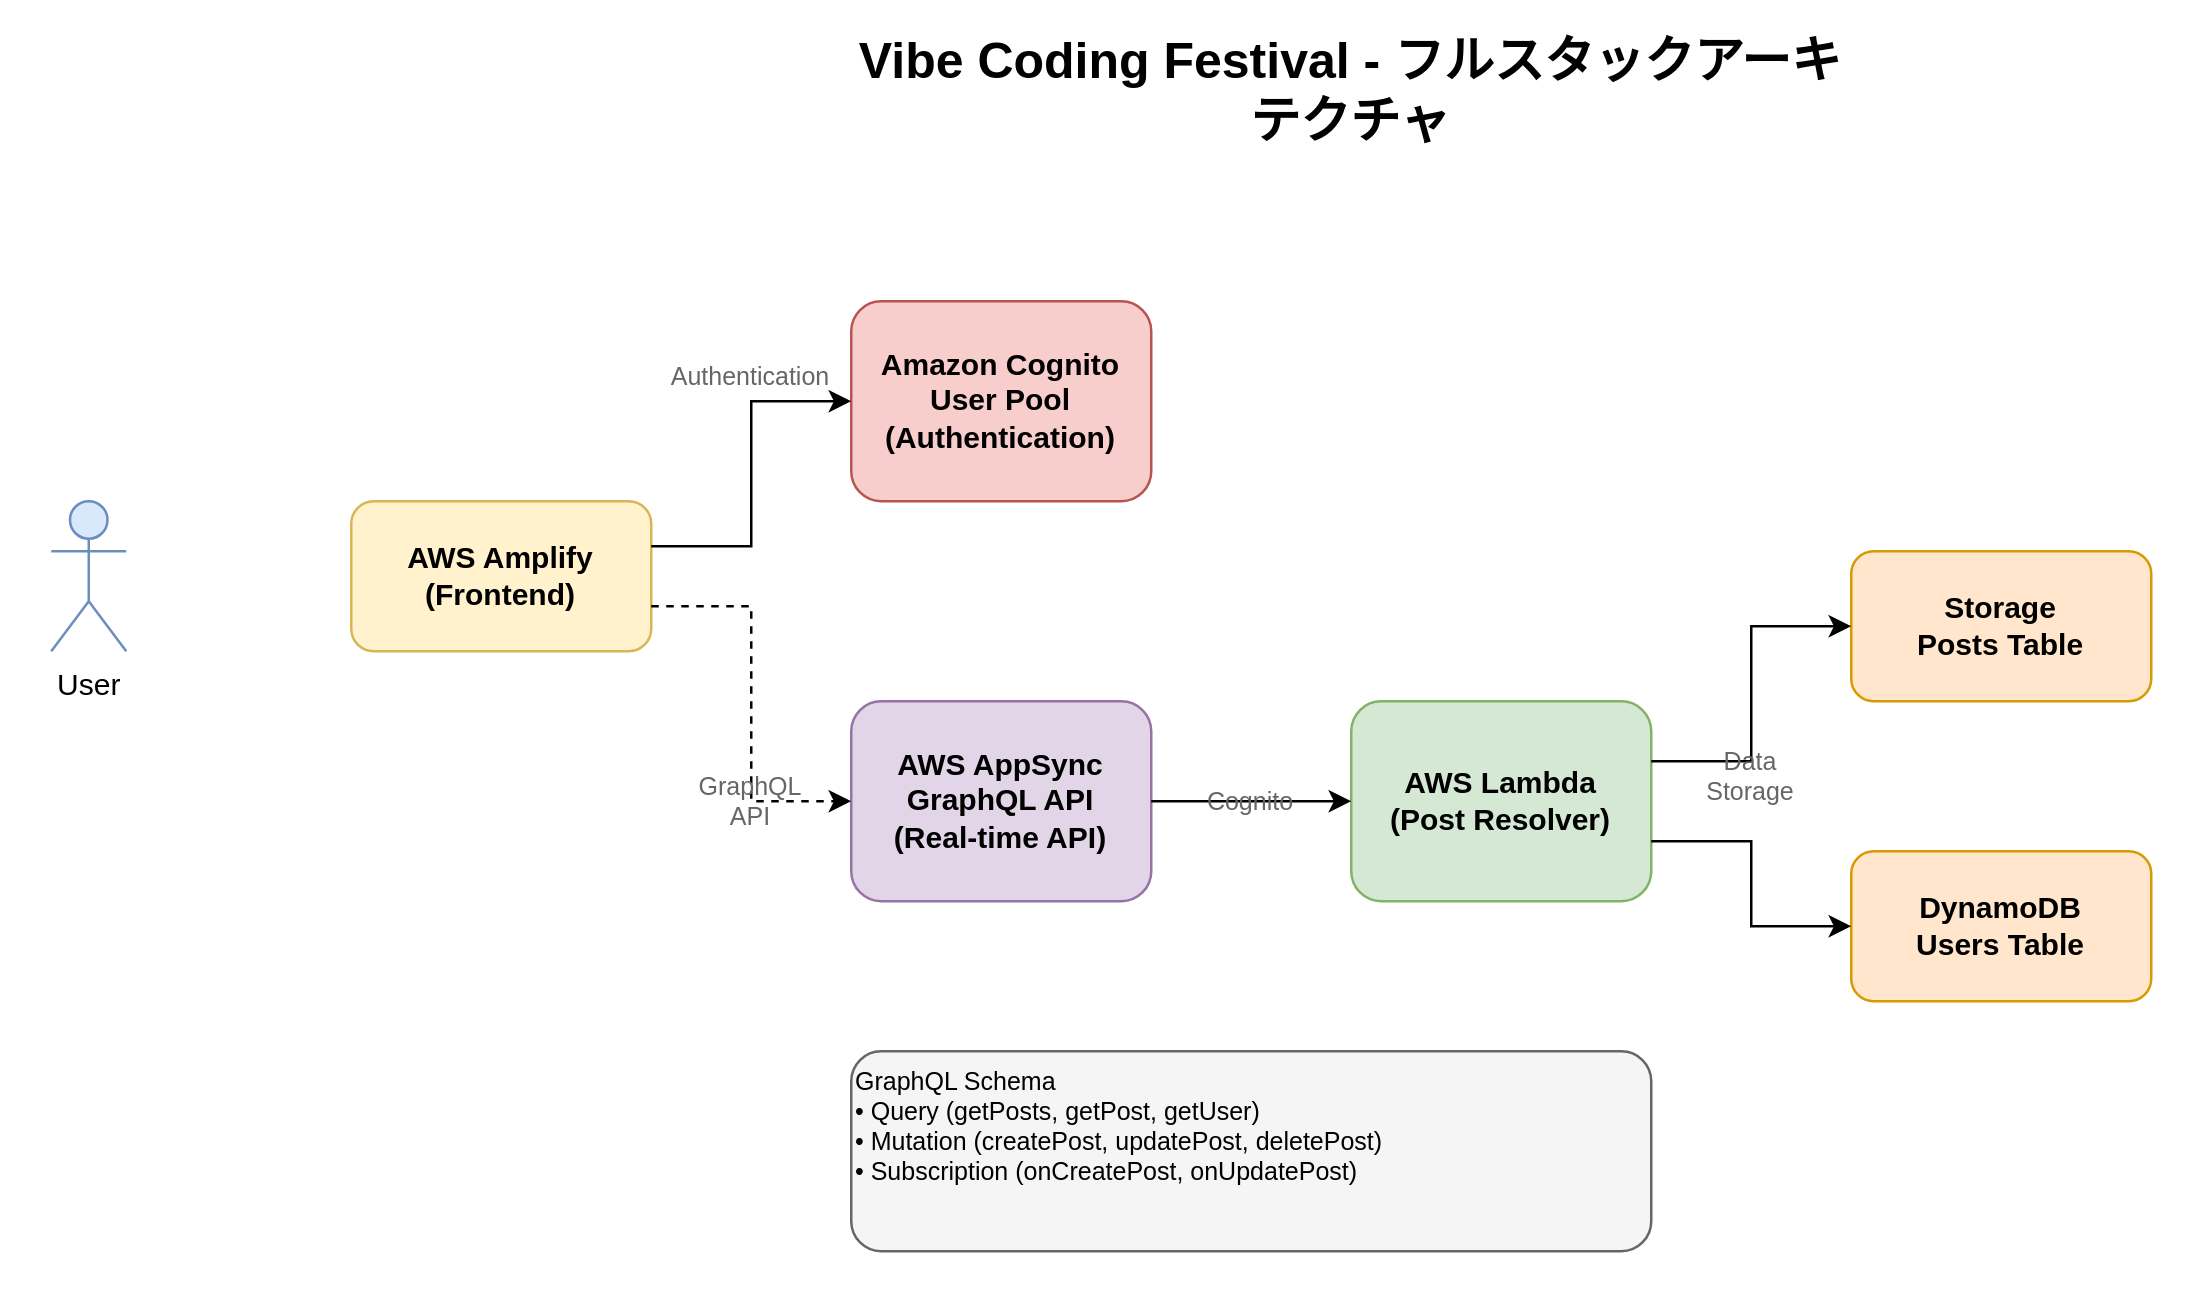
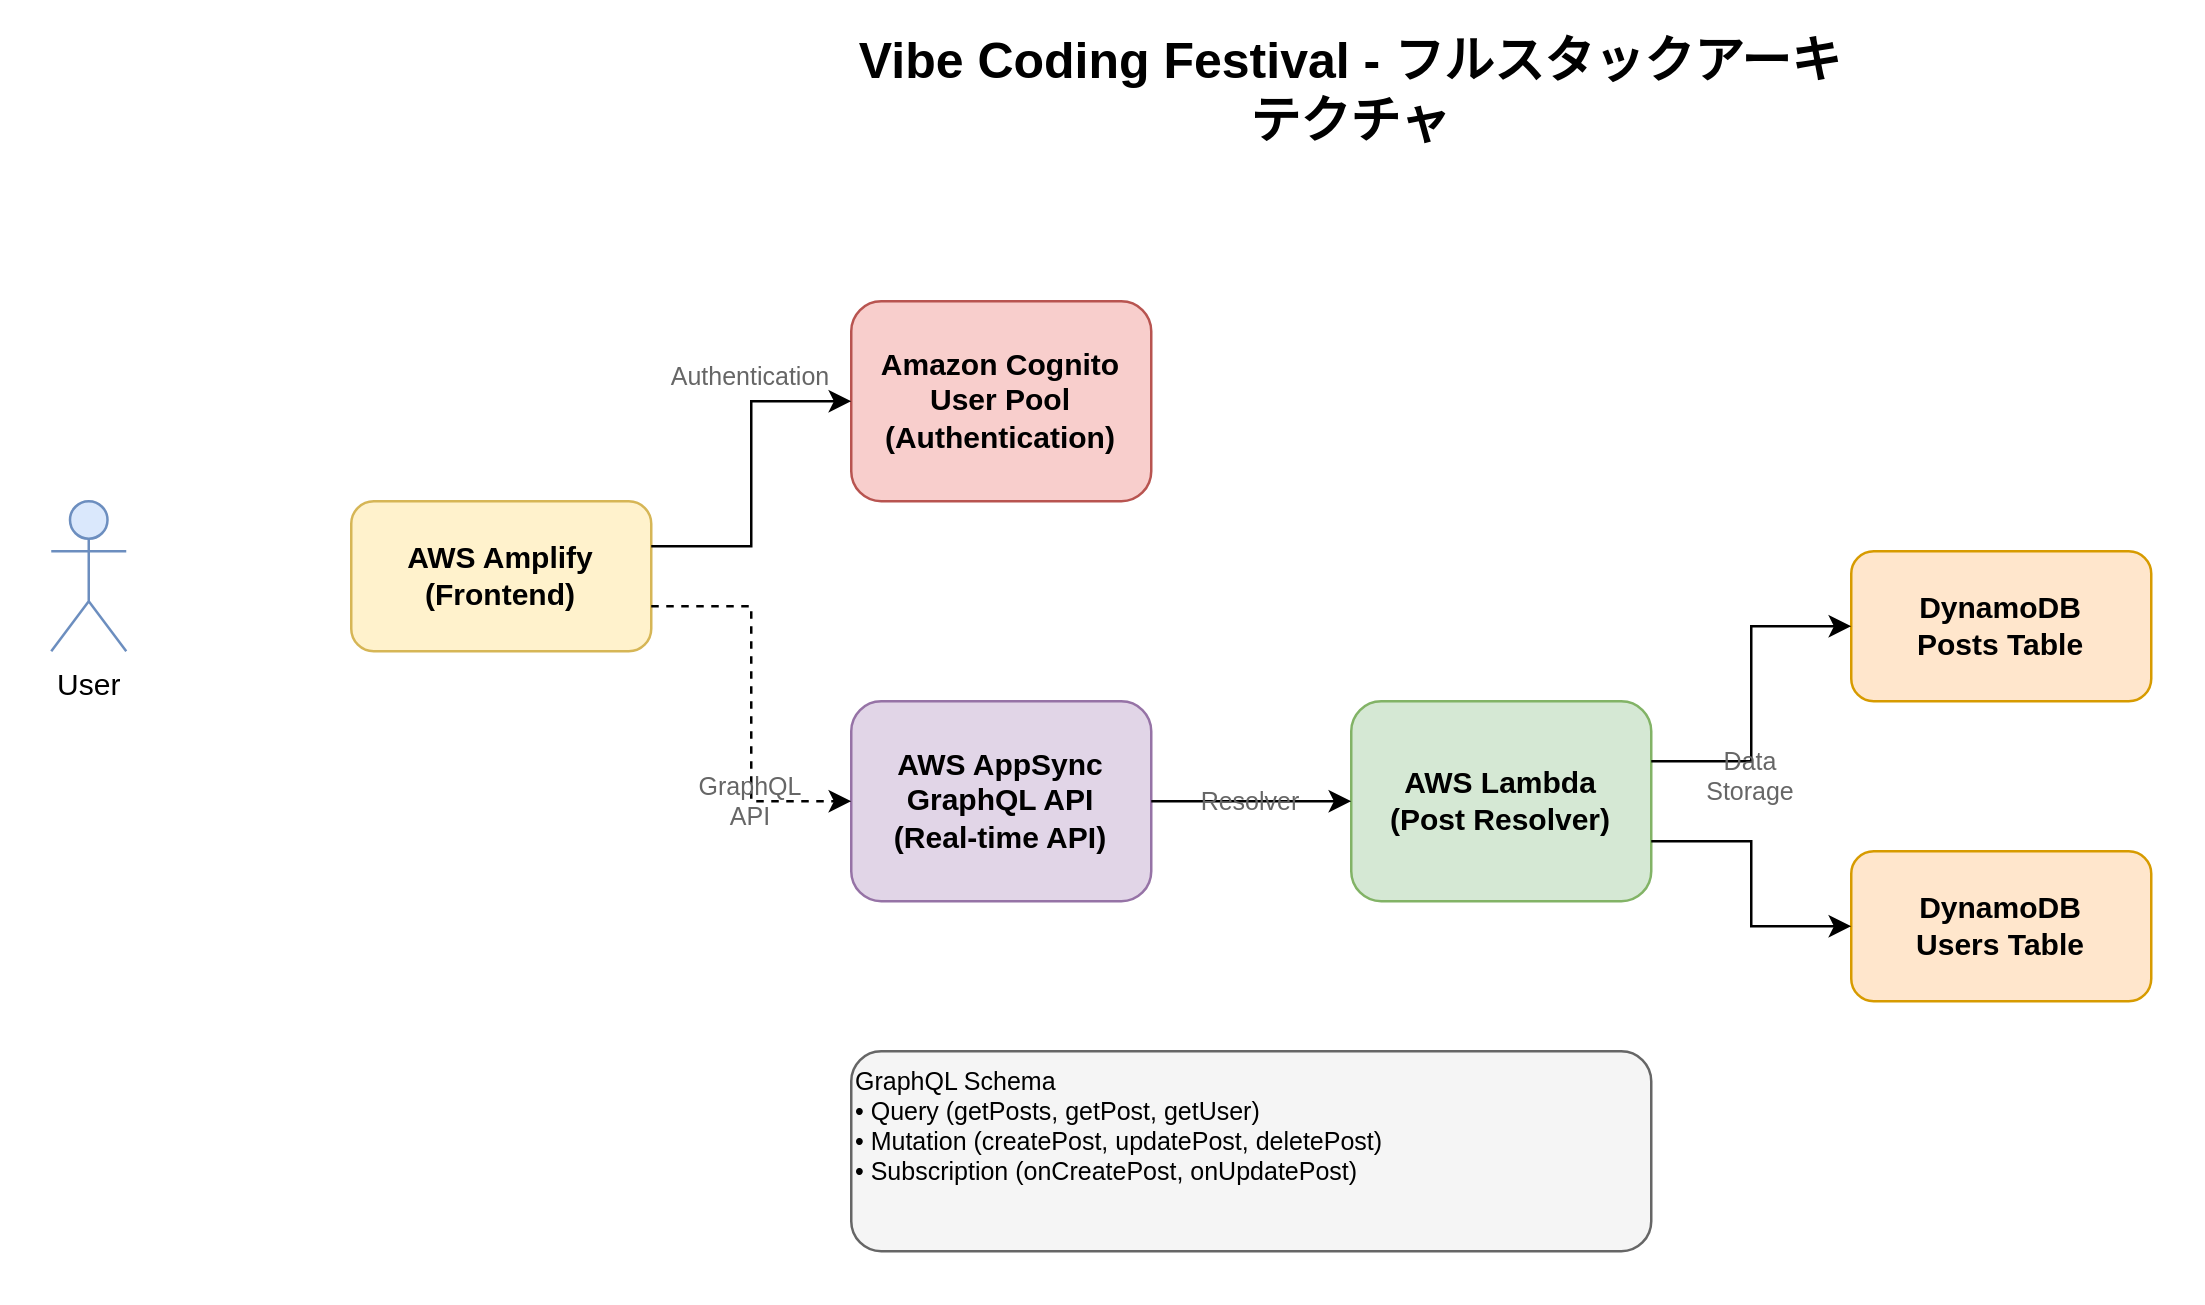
node "Storage Posts Table": label "Storage Posts Table" -> "DynamoDB Posts Table"
node "Cognito": label "Cognito" -> "Resolver"
